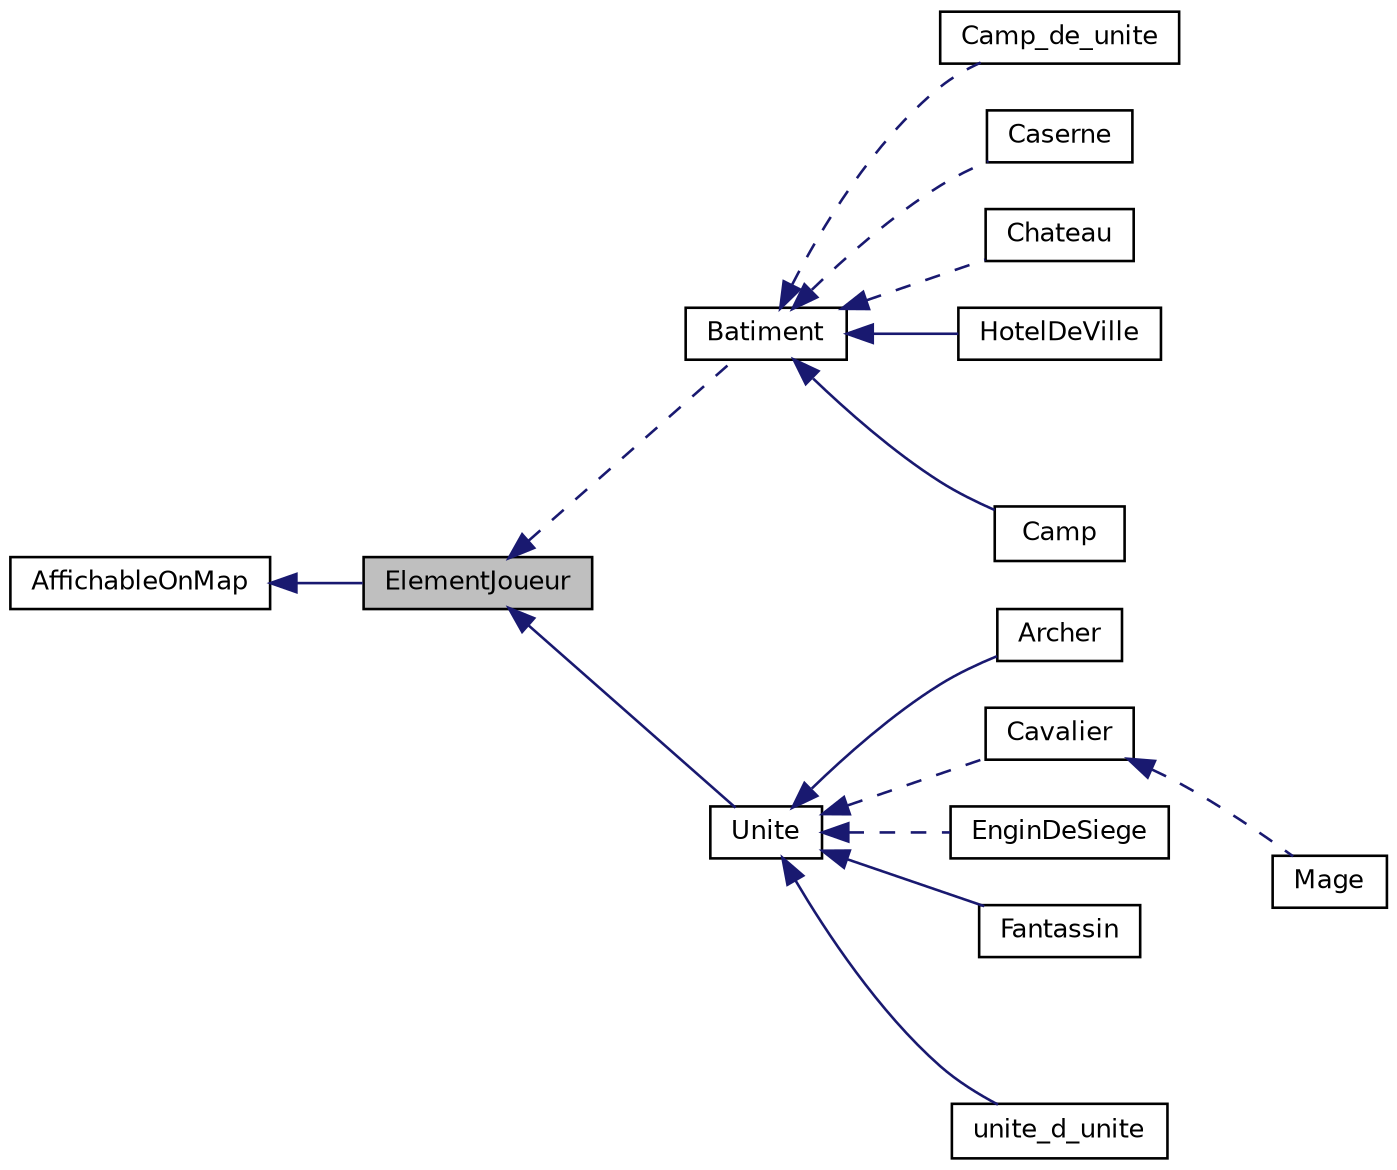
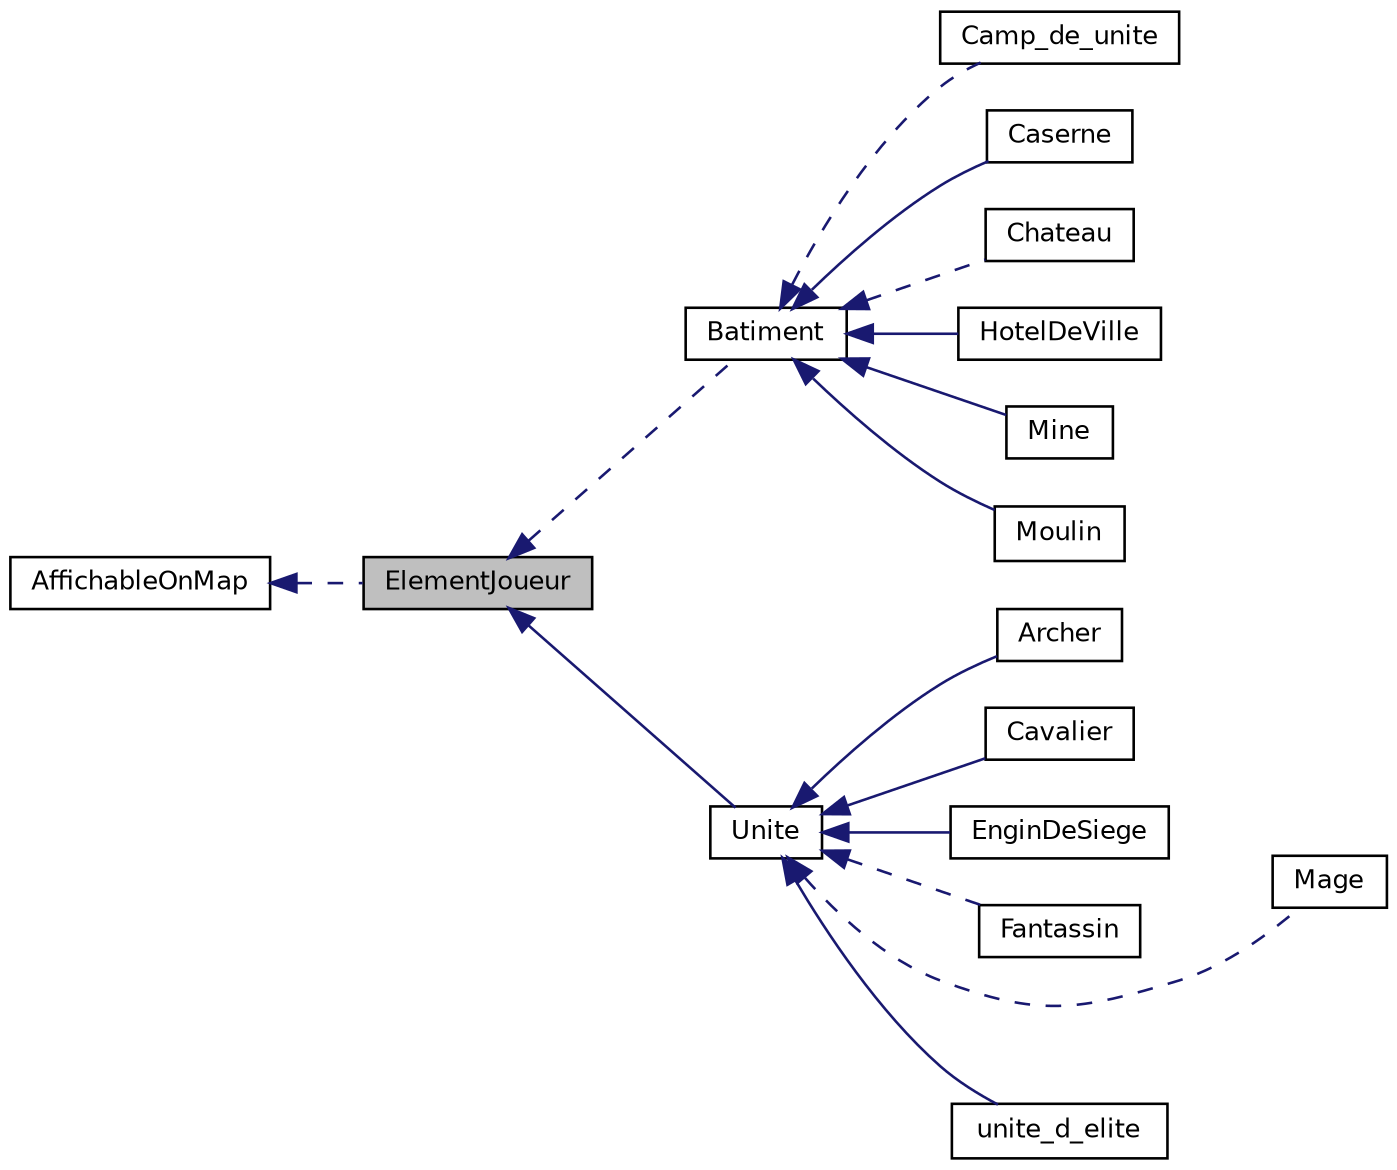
edge "Caserne" -> "Batiment": style dashed -> solid
node "Mine": added
node "Camp": label "Camp" -> "Moulin"
edge "ElementJoueur" -> "AffichableOnMap": style solid -> dashed
edge "Cavalier" -> "Unite": style dashed -> solid
edge "Mage" -> "Cavalier": now "Mage" -> "Unite"
edge "EnginDeSiege" -> "Unite": style dashed -> solid
edge "Fantassin" -> "Unite": style solid -> dashed
node "unite_d_unite": label "unite_d_unite" -> "unite_d_elite"
